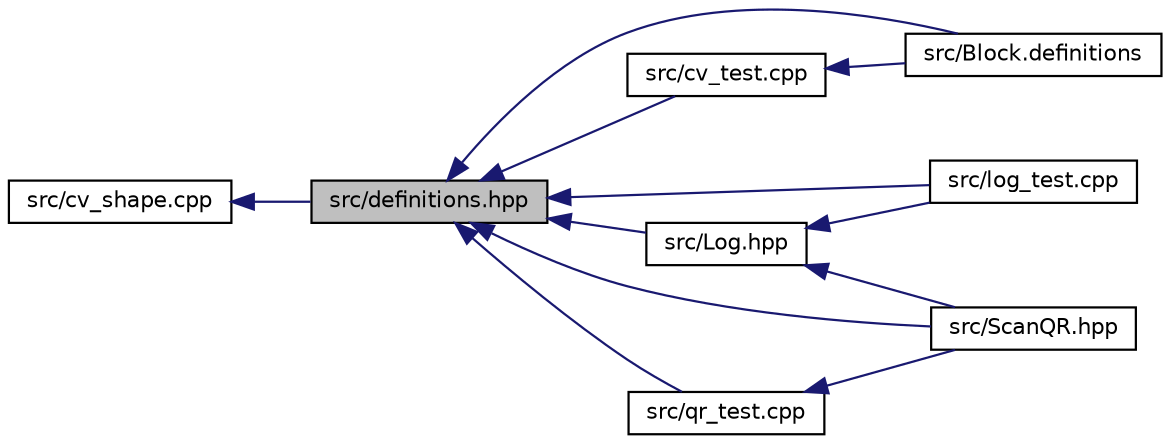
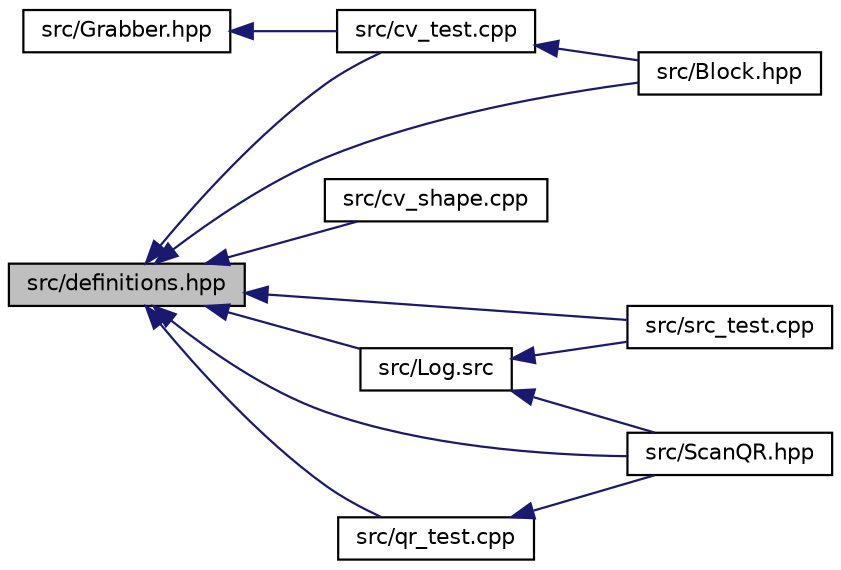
node "src/Grabber.hpp": added
node "src/Block.definitions": label "src/Block.definitions" -> "src/Block.hpp"
node "src/log_test.cpp": label "src/log_test.cpp" -> "src/src_test.cpp"
edge "src/definitions.hpp" -> "src/cv_shape.cpp": reversed
node "src/Log.hpp": label "src/Log.hpp" -> "src/Log.src"
